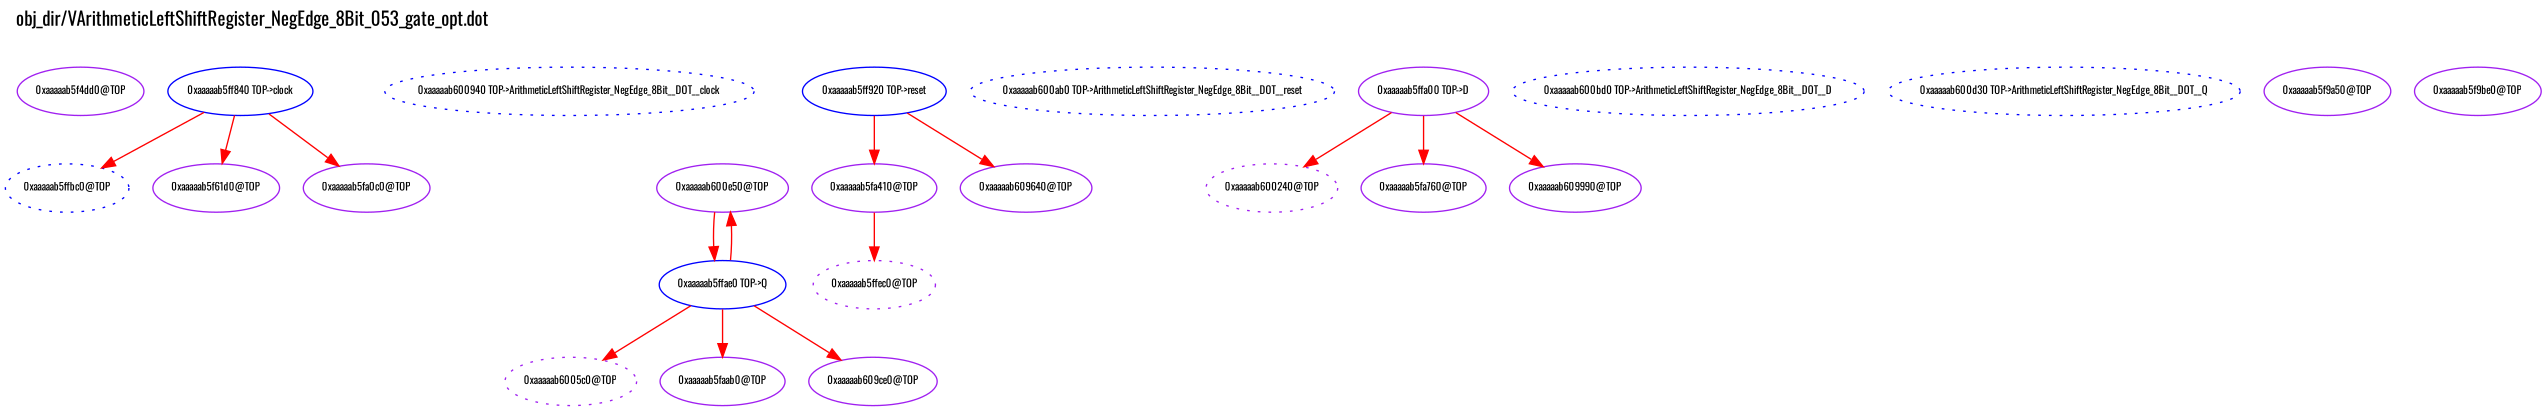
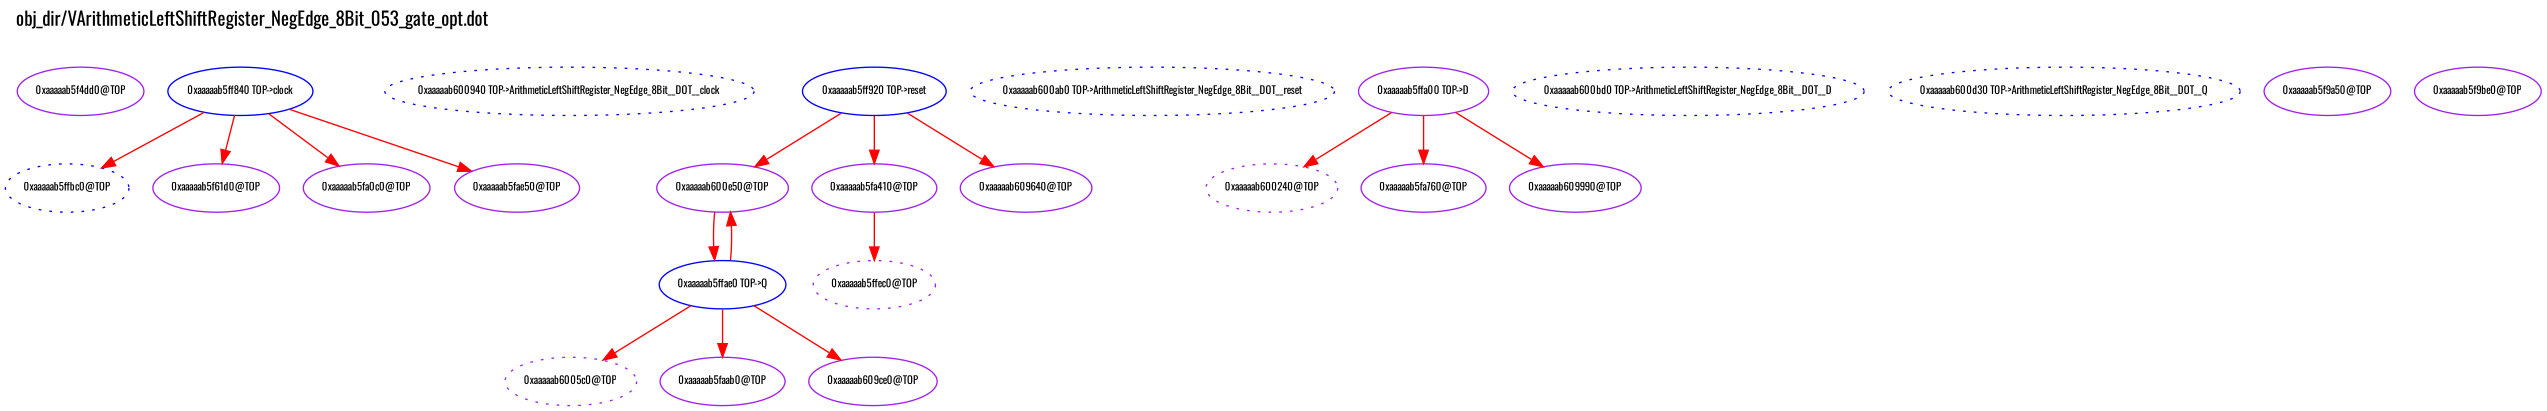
edge "0xaaaaab5ff920 TOP->reset" -> "0xaaaaab600e50@TOP": added
node "0xaaaaab5fae50@TOP": added
